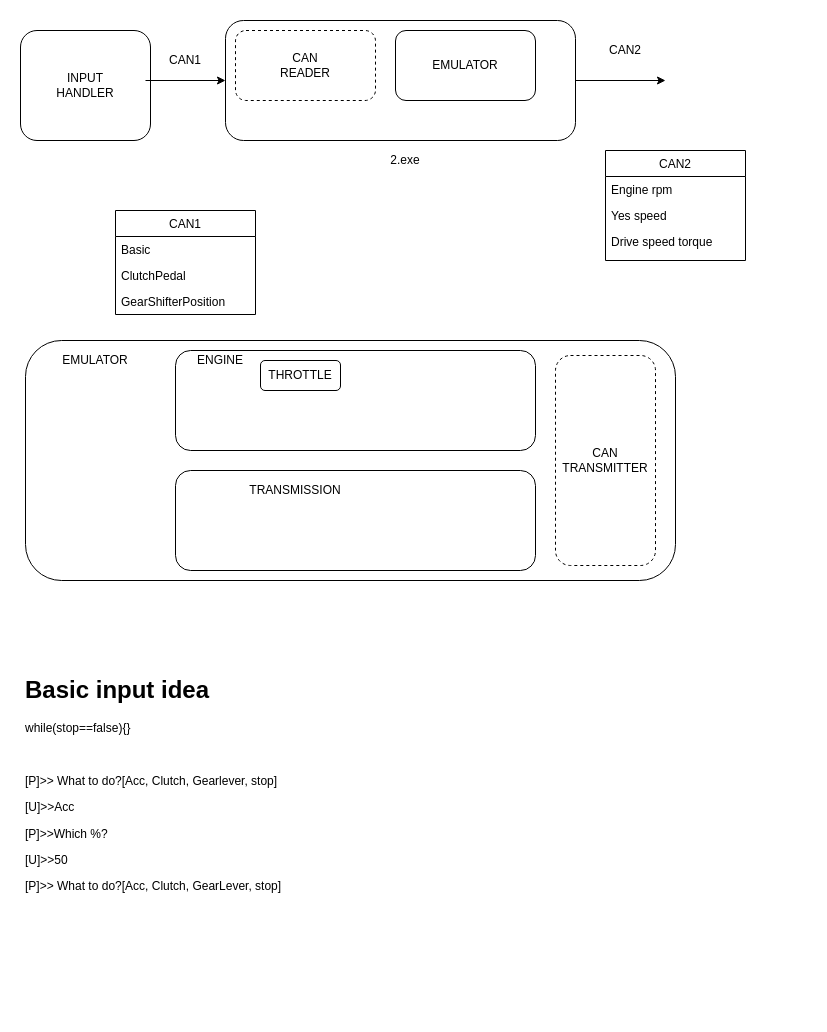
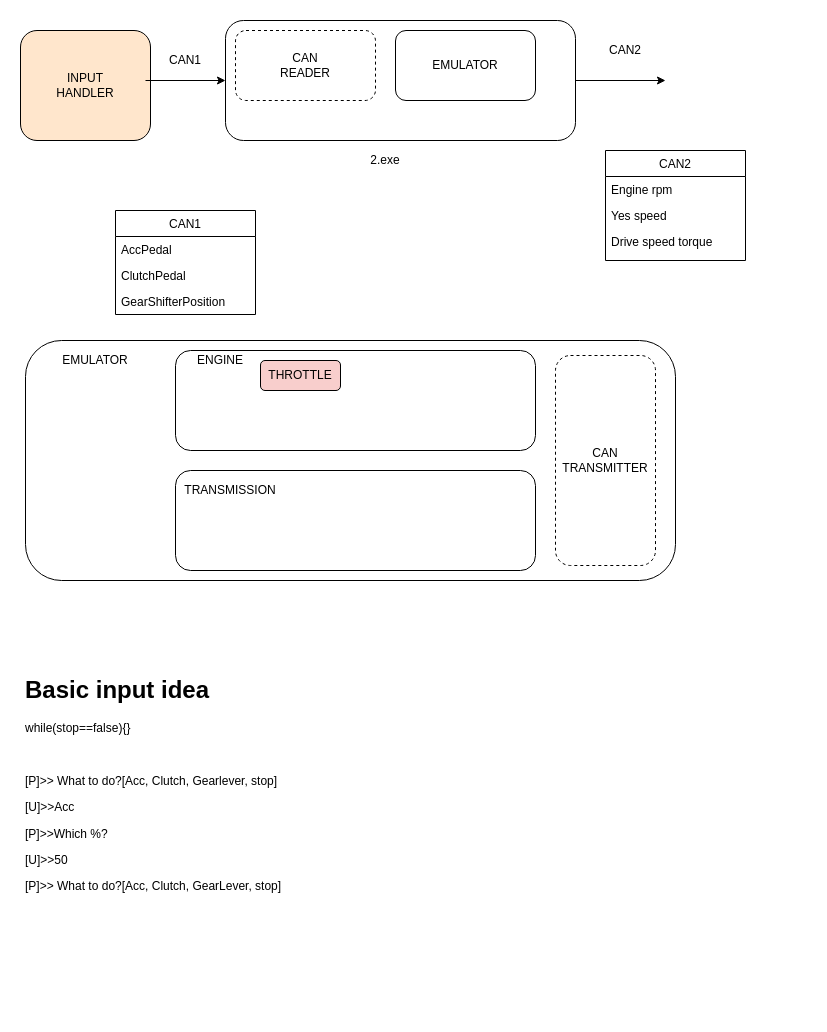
node "INPUT HANDLER": fillcolor #ffffff -> #ffe6cc
node "2.exe": moved (406, 161) -> (386, 161)
node "Basic": label "Basic" -> "AccPedal"
node "THROTTLE": fillcolor #ffffff -> #f8cecc
node "TRANSMISSION": moved (296, 491) -> (231, 491)
